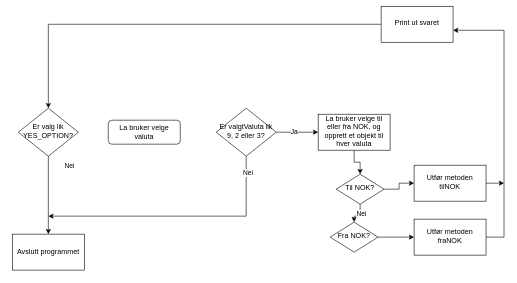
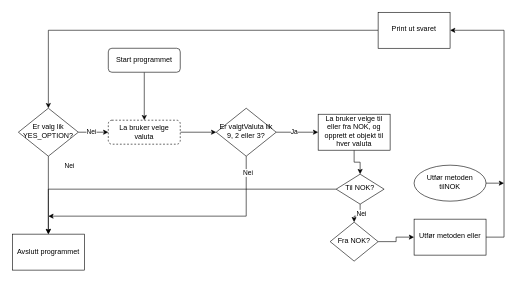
node "Print ut svaret": moved (417, 24) -> (414, 30)
node "Start programmet": added
edge "Start programmet" -> "La bruker velge valuta": added
edge "Er valg lik YES_OPTION?" -> "La bruker velge valuta": added, label "Nei"
node "La bruker velge valuta": style solid -> dashed
edge "La bruker velge valuta" -> "Er valgtValuta lik 9, 2 eller 3?": added
edge "Til NOK?" -> "Utfør metoden tilNOK": now "Til NOK?" -> "Avslutt programmet"
node "Utfør metoden tilNOK": shape rectangle -> ellipse
node "Utfør metoden fraNOK": label "Utfør metoden fraNOK" -> "Utfør metoden eller"
node "Fra NOK?": size 48x30 -> 48x39
